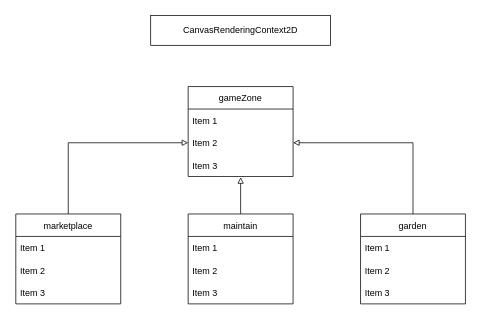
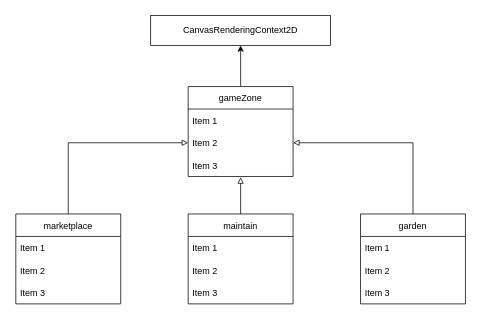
edge "gameZone" -> "CanvasRenderingContext2D": added
